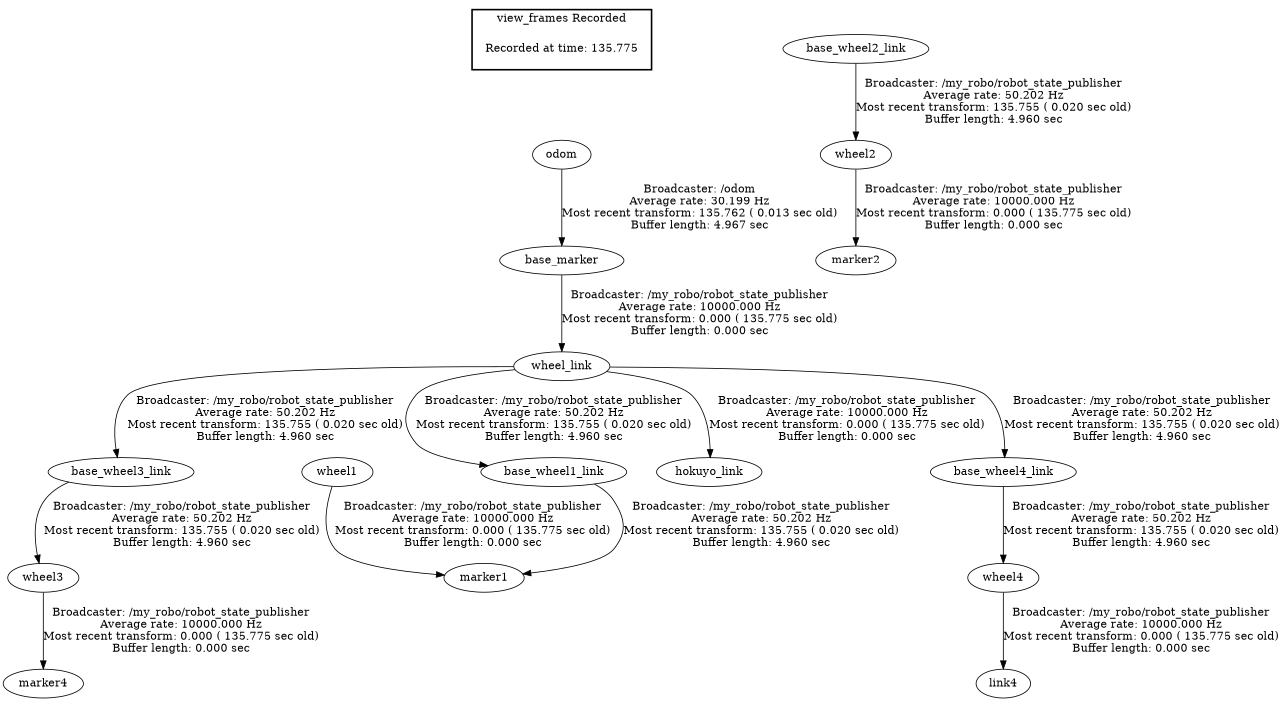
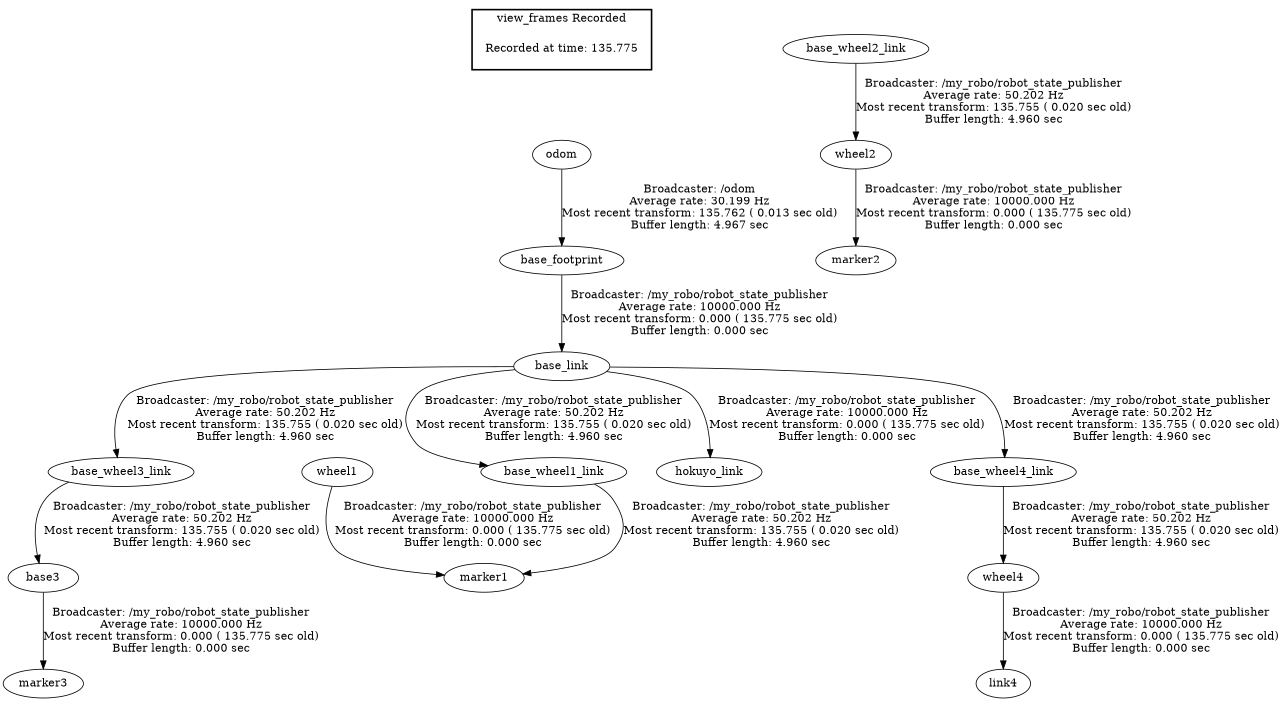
node "base_marker": label "base_marker" -> "base_footprint"
node "wheel_link": label "wheel_link" -> "base_link"
node "wheel3": label "wheel3" -> "base3"
node "marker4": label "marker4" -> "marker3"
